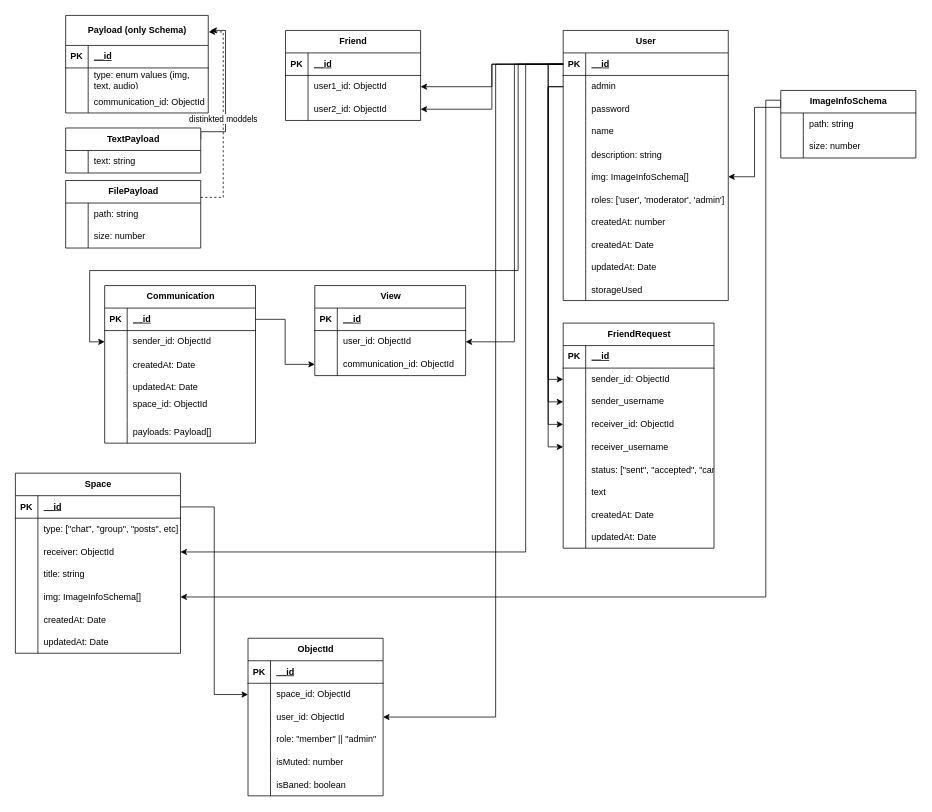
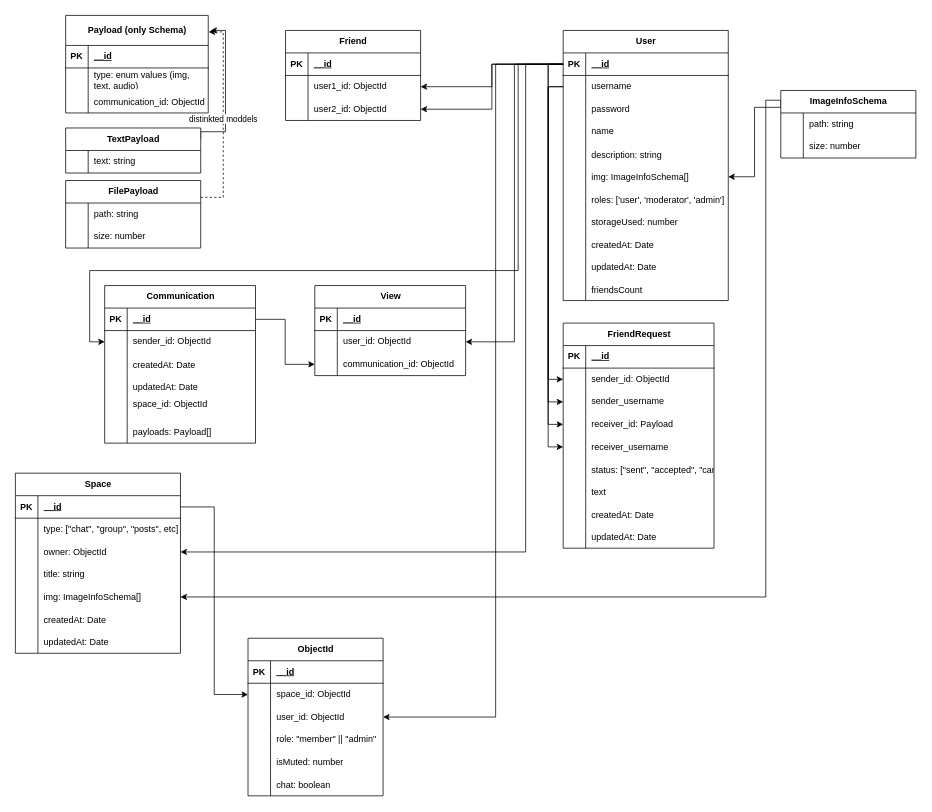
node "admin": label "admin" -> "username"
node "createdAt: number": label "createdAt: number" -> "storageUsed: number"
node "storageUsed": label "storageUsed" -> "friendsCount"
node "receiver_id: ObjectId": label "receiver_id: ObjectId" -> "receiver_id: Payload"
node "receiver: ObjectId": label "receiver: ObjectId" -> "owner: ObjectId"
node "isBaned: boolean": label "isBaned: boolean" -> "chat: boolean"
